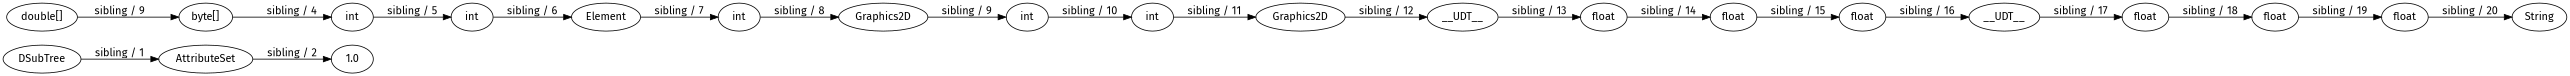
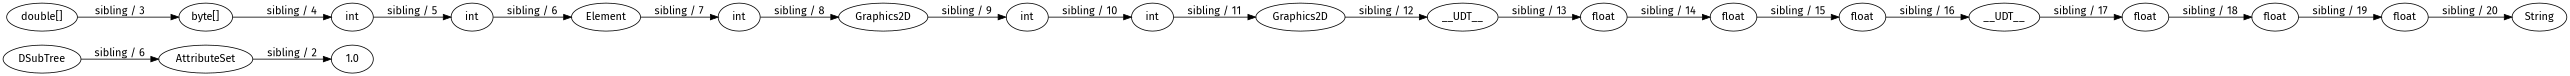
edge "double[]" -> "byte[]": label "sibling / 9" -> "sibling / 3"
edge "DSubTree" -> "AttributeSet": label "sibling / 1" -> "sibling / 6"
